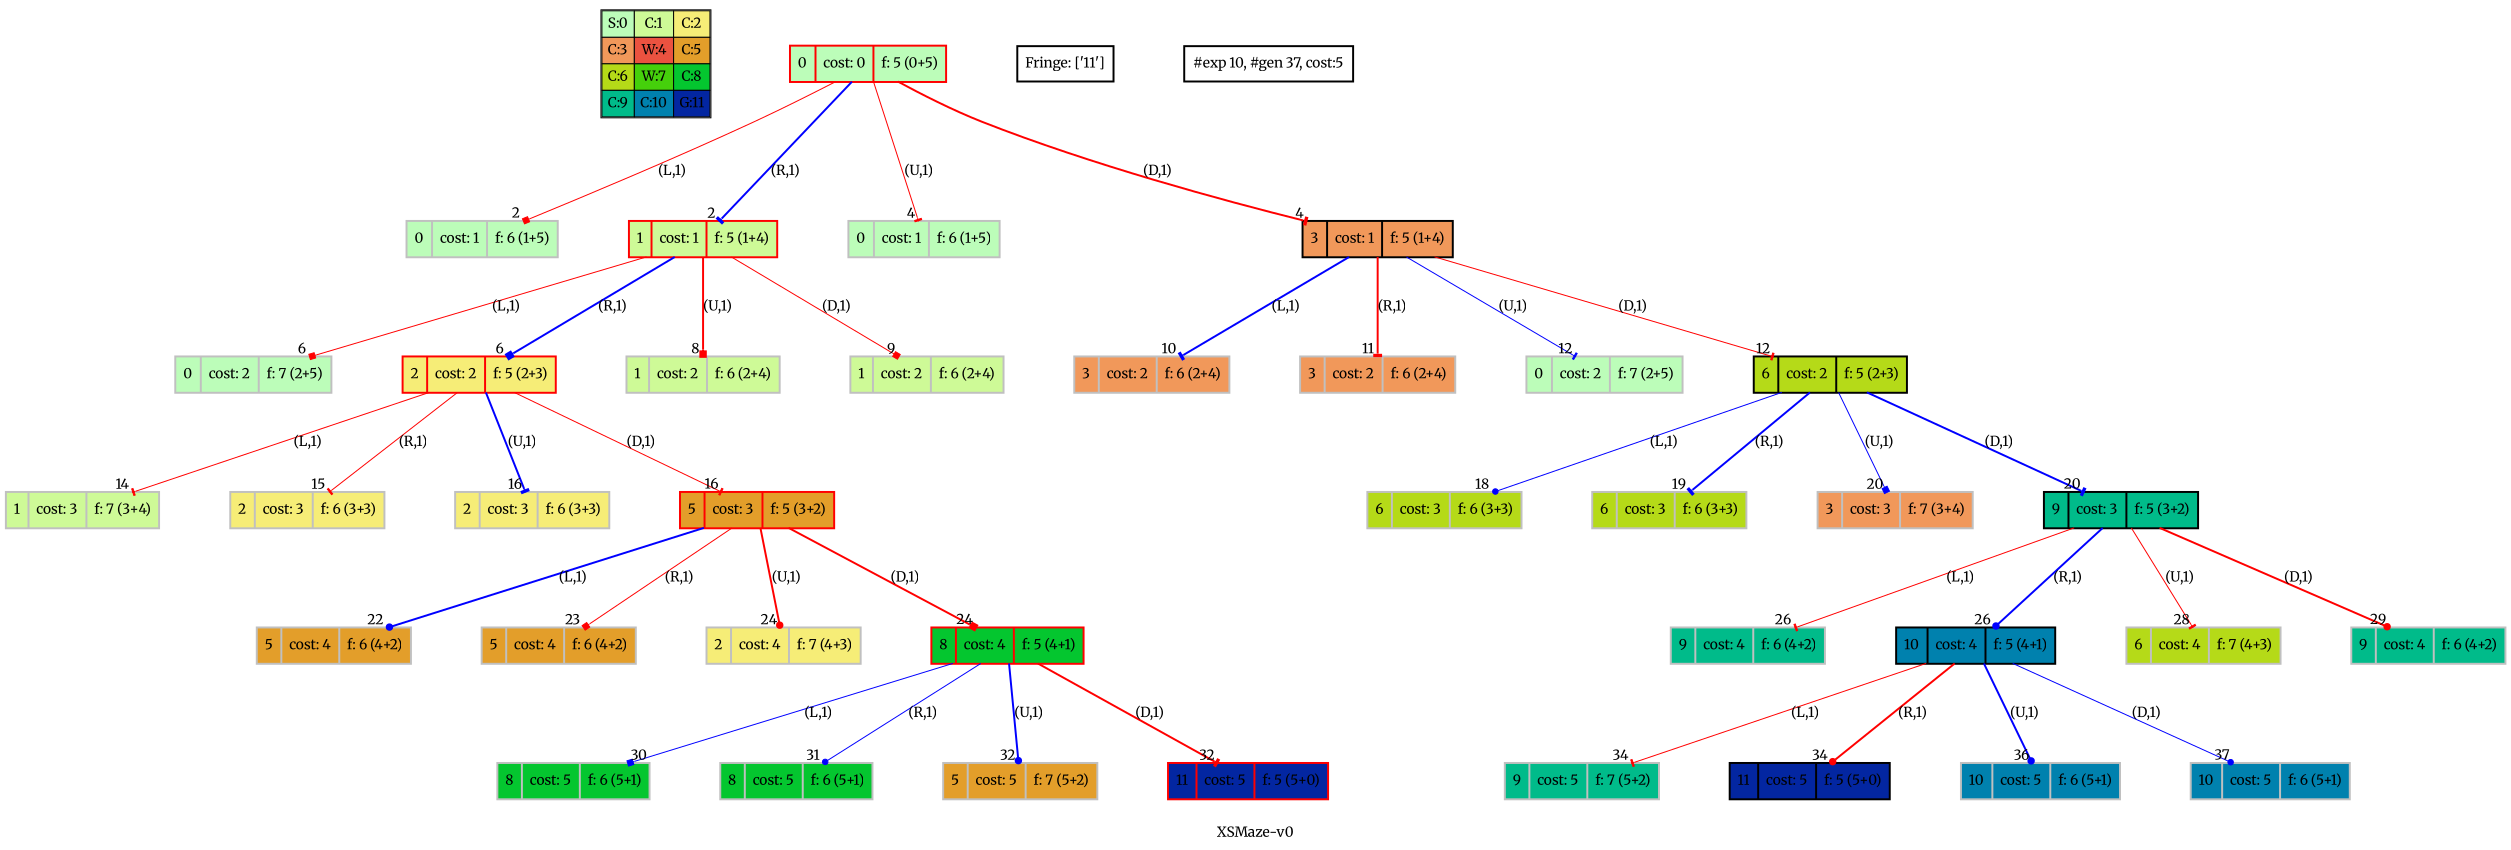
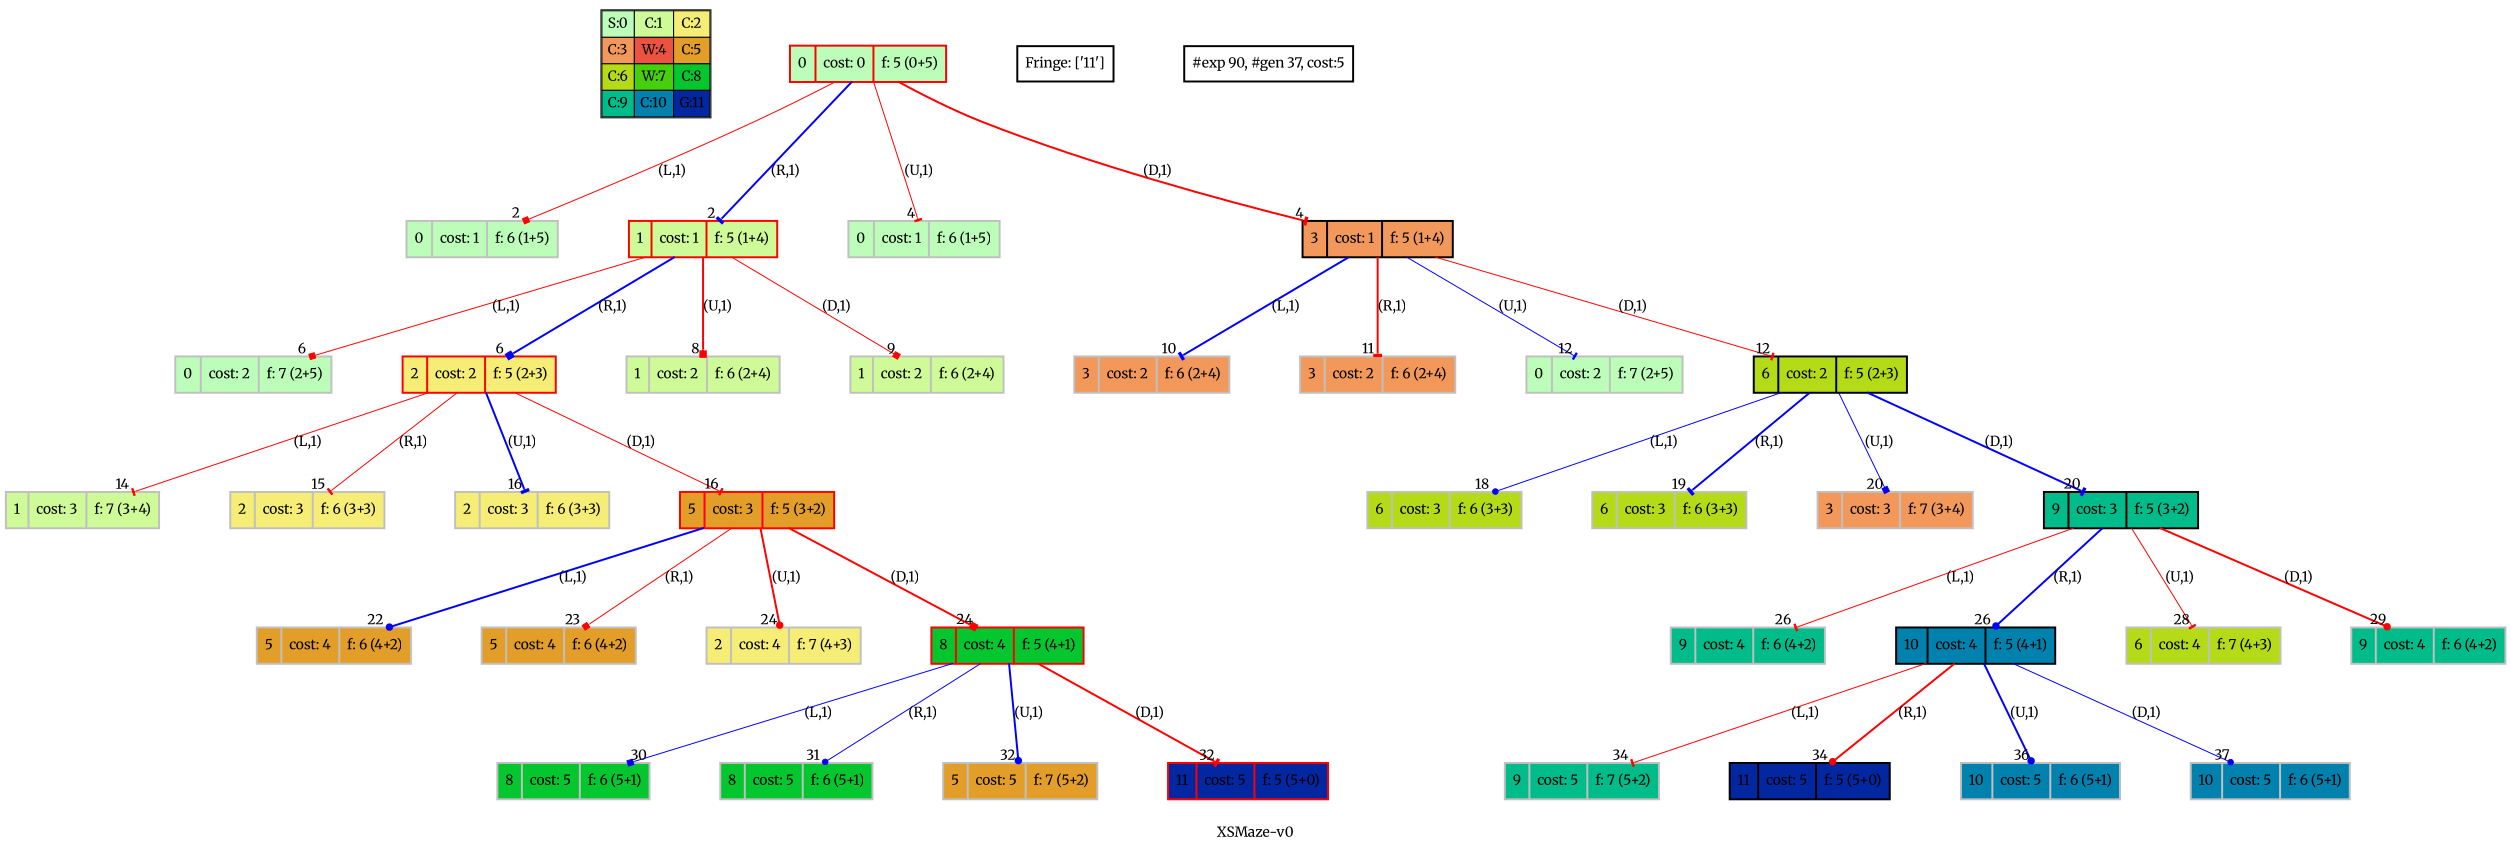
node "#exp 10, #gen 37, cost:5": label "#exp 10, #gen 37, cost:5" -> "#exp 90, #gen 37, cost:5"
